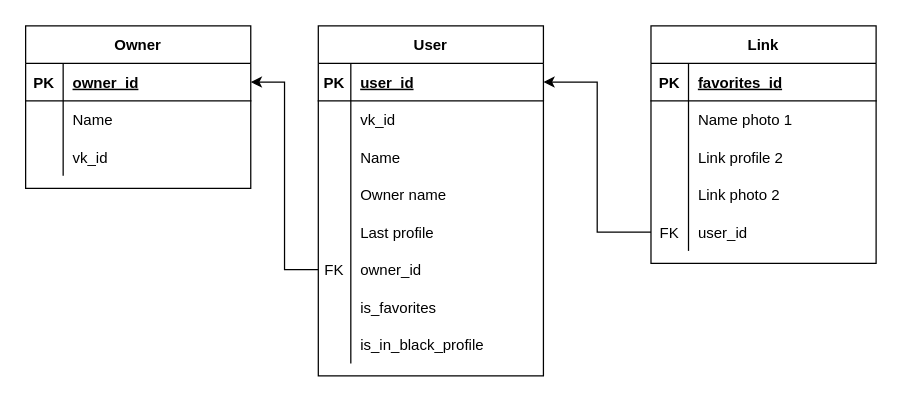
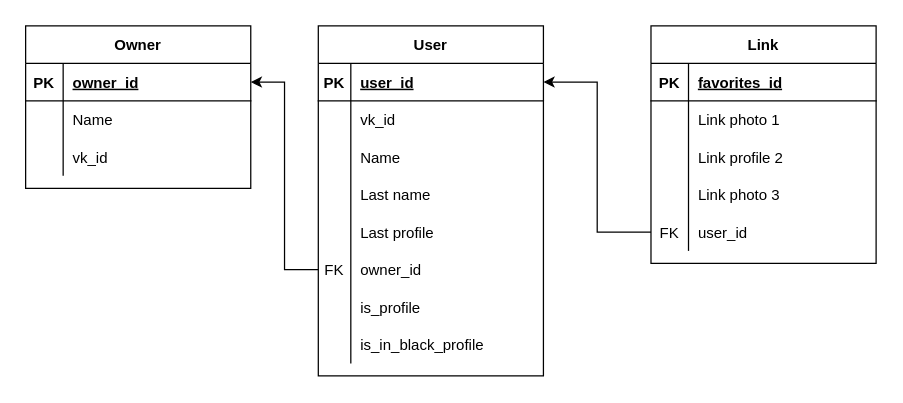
node "Name photo 1": label "Name photo 1" -> "Link photo 1"
node "Owner name": label "Owner name" -> "Last name"
node "Link photo 2": label "Link photo 2" -> "Link photo 3"
node "is_favorites": label "is_favorites" -> "is_profile"
